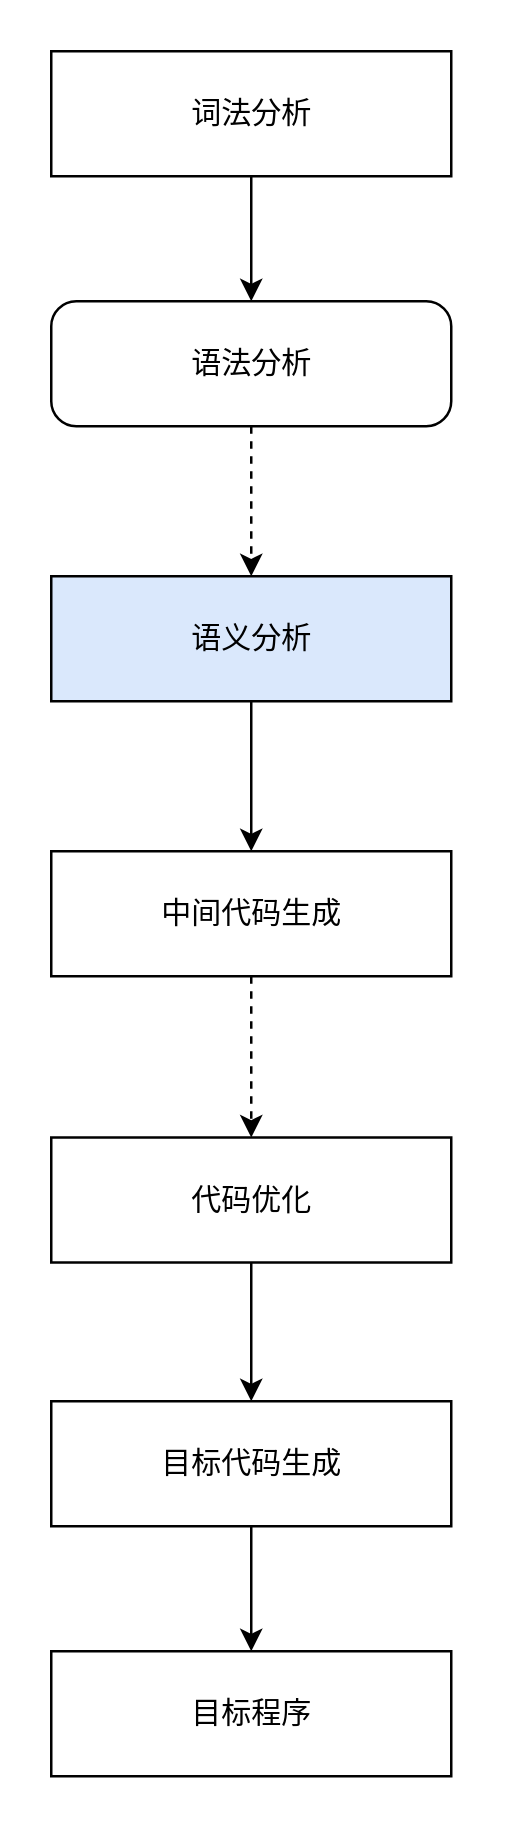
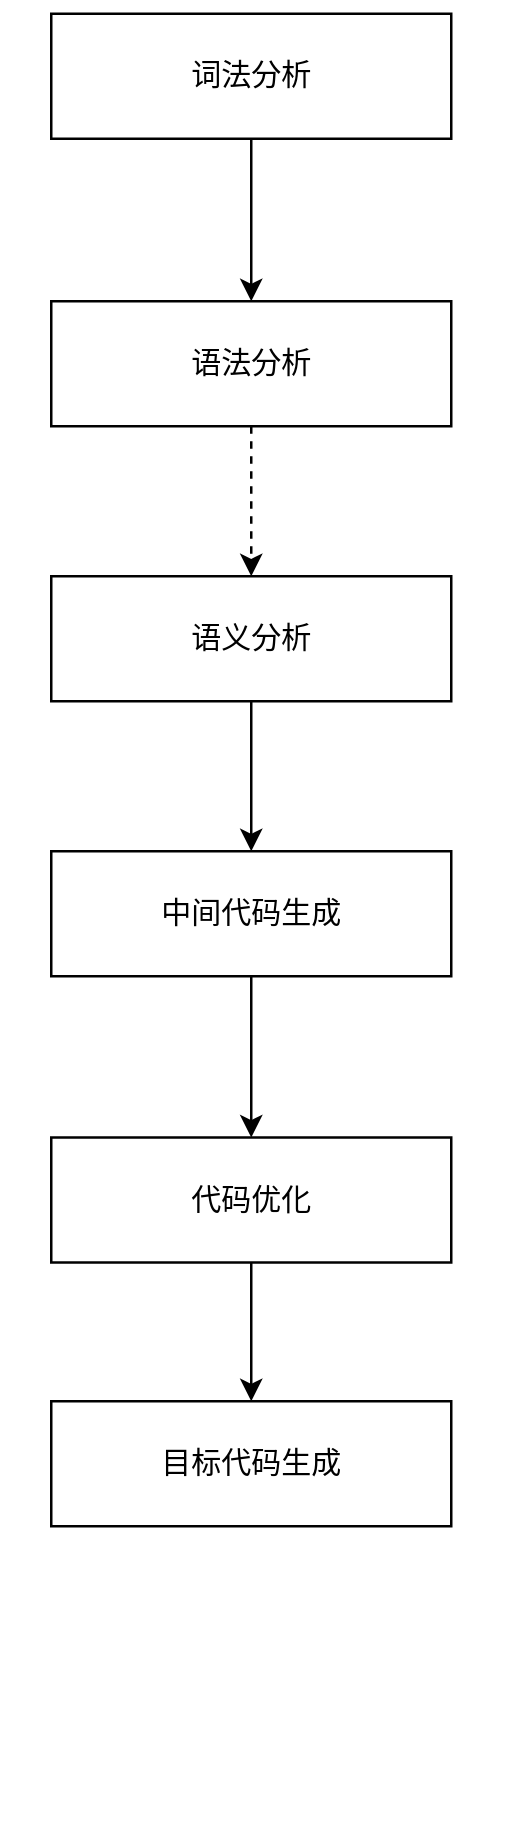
node "词法分析": moved (251, 114) -> (251, 76)
node "语法分析": shape rounded rectangle -> rectangle
node "语义分析": fillcolor #dae8fc -> #ffffff
edge "中间代码生成" -> "代码优化": style dashed -> solid
edge "目标代码生成" -> "目标程序": removed
node "目标程序": removed
